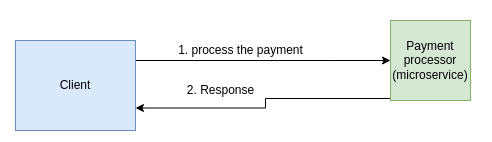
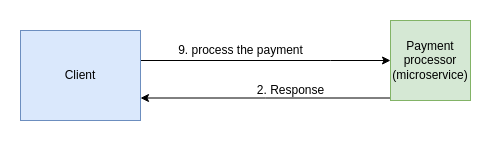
node "1. process the payment": label "1. process the payment" -> "9. process the payment"
node "Client": moved (76, 86) -> (81, 76)
node "2. Response": moved (221, 91) -> (291, 91)
